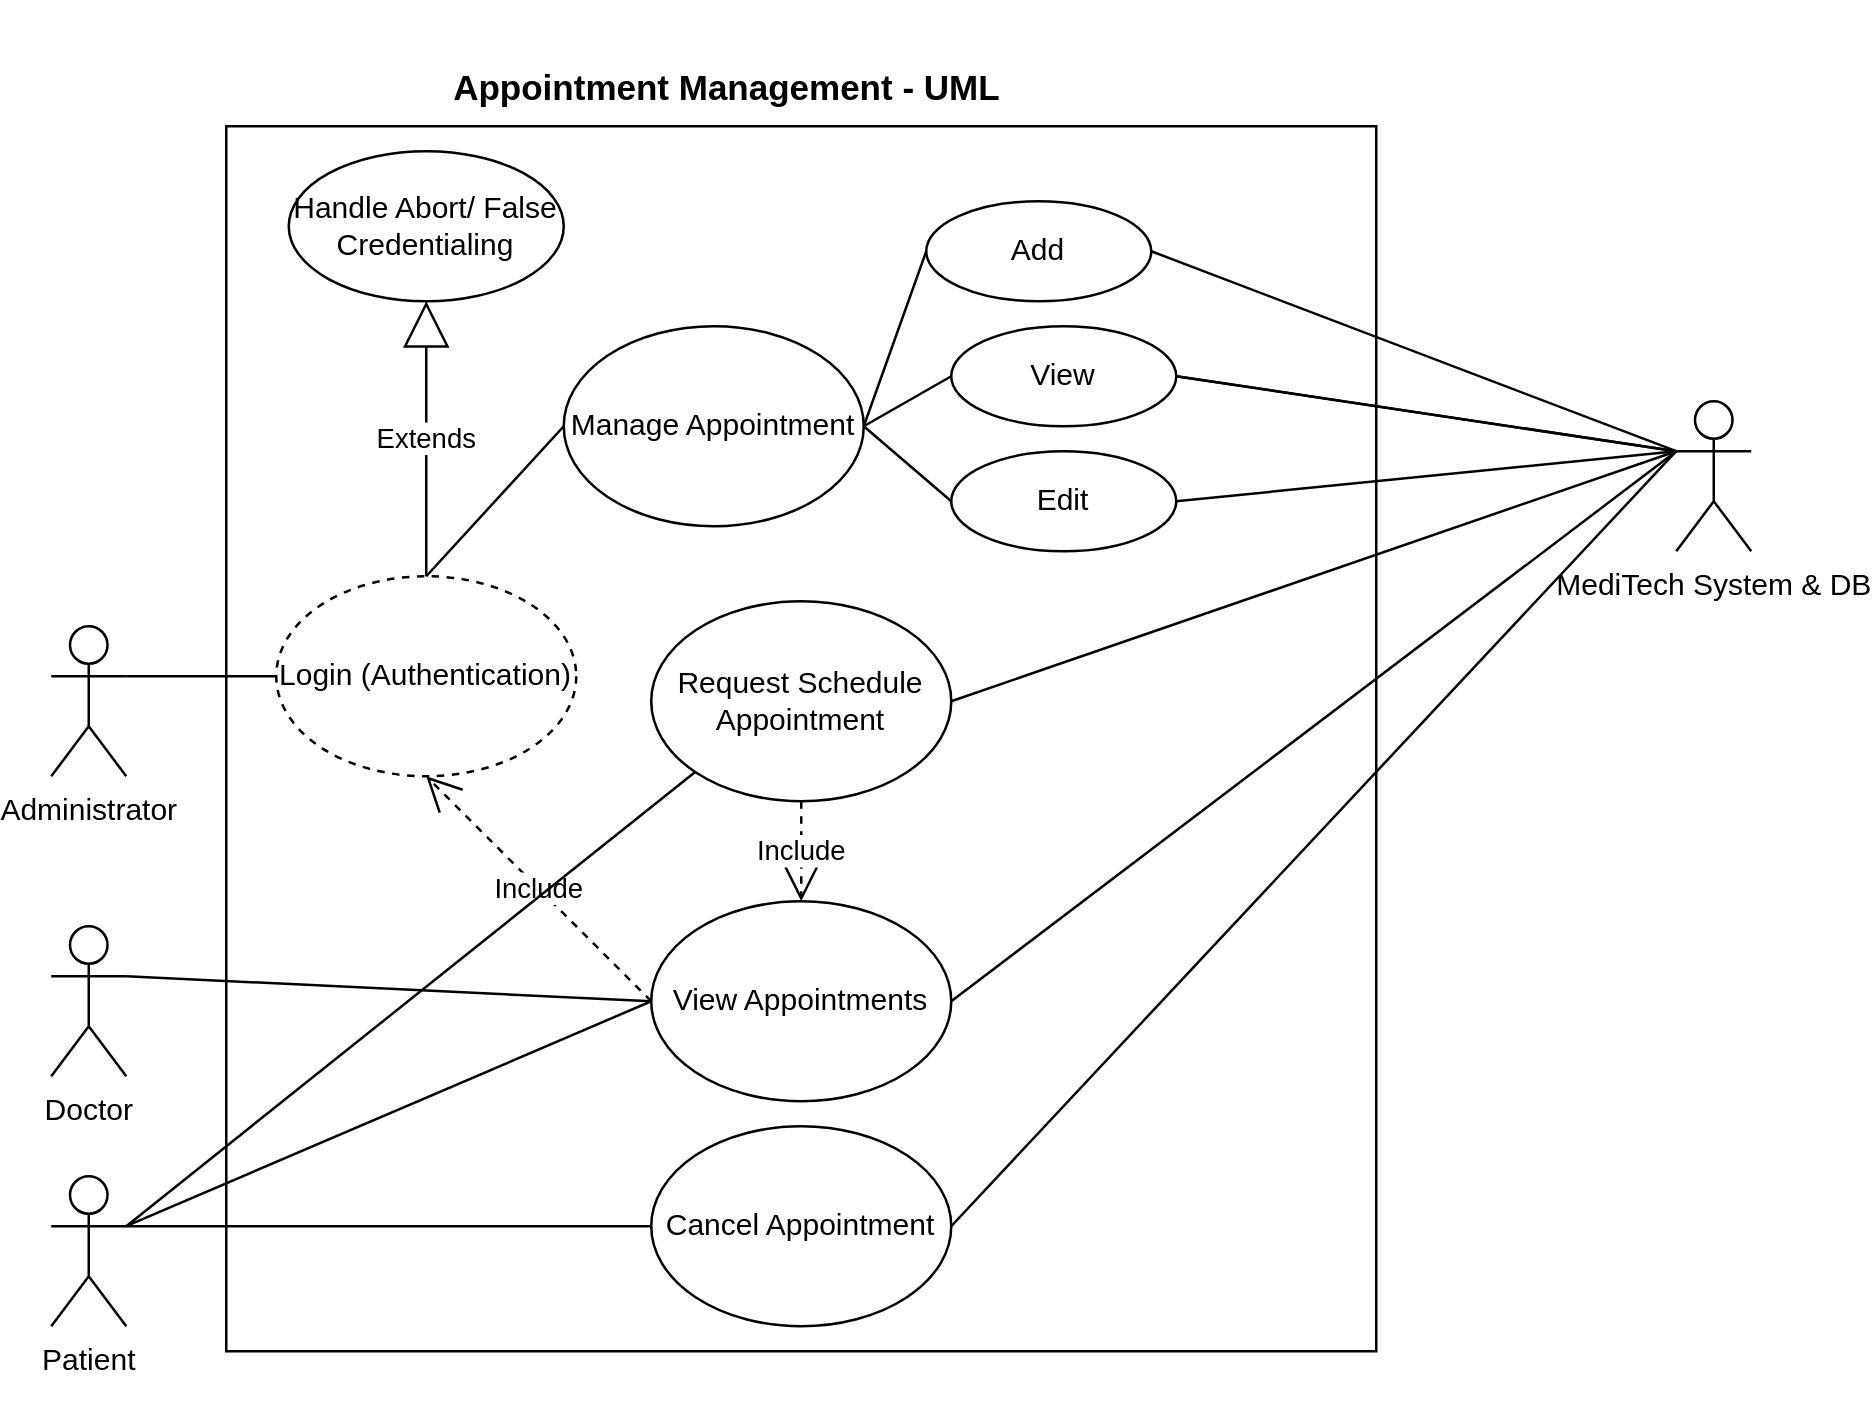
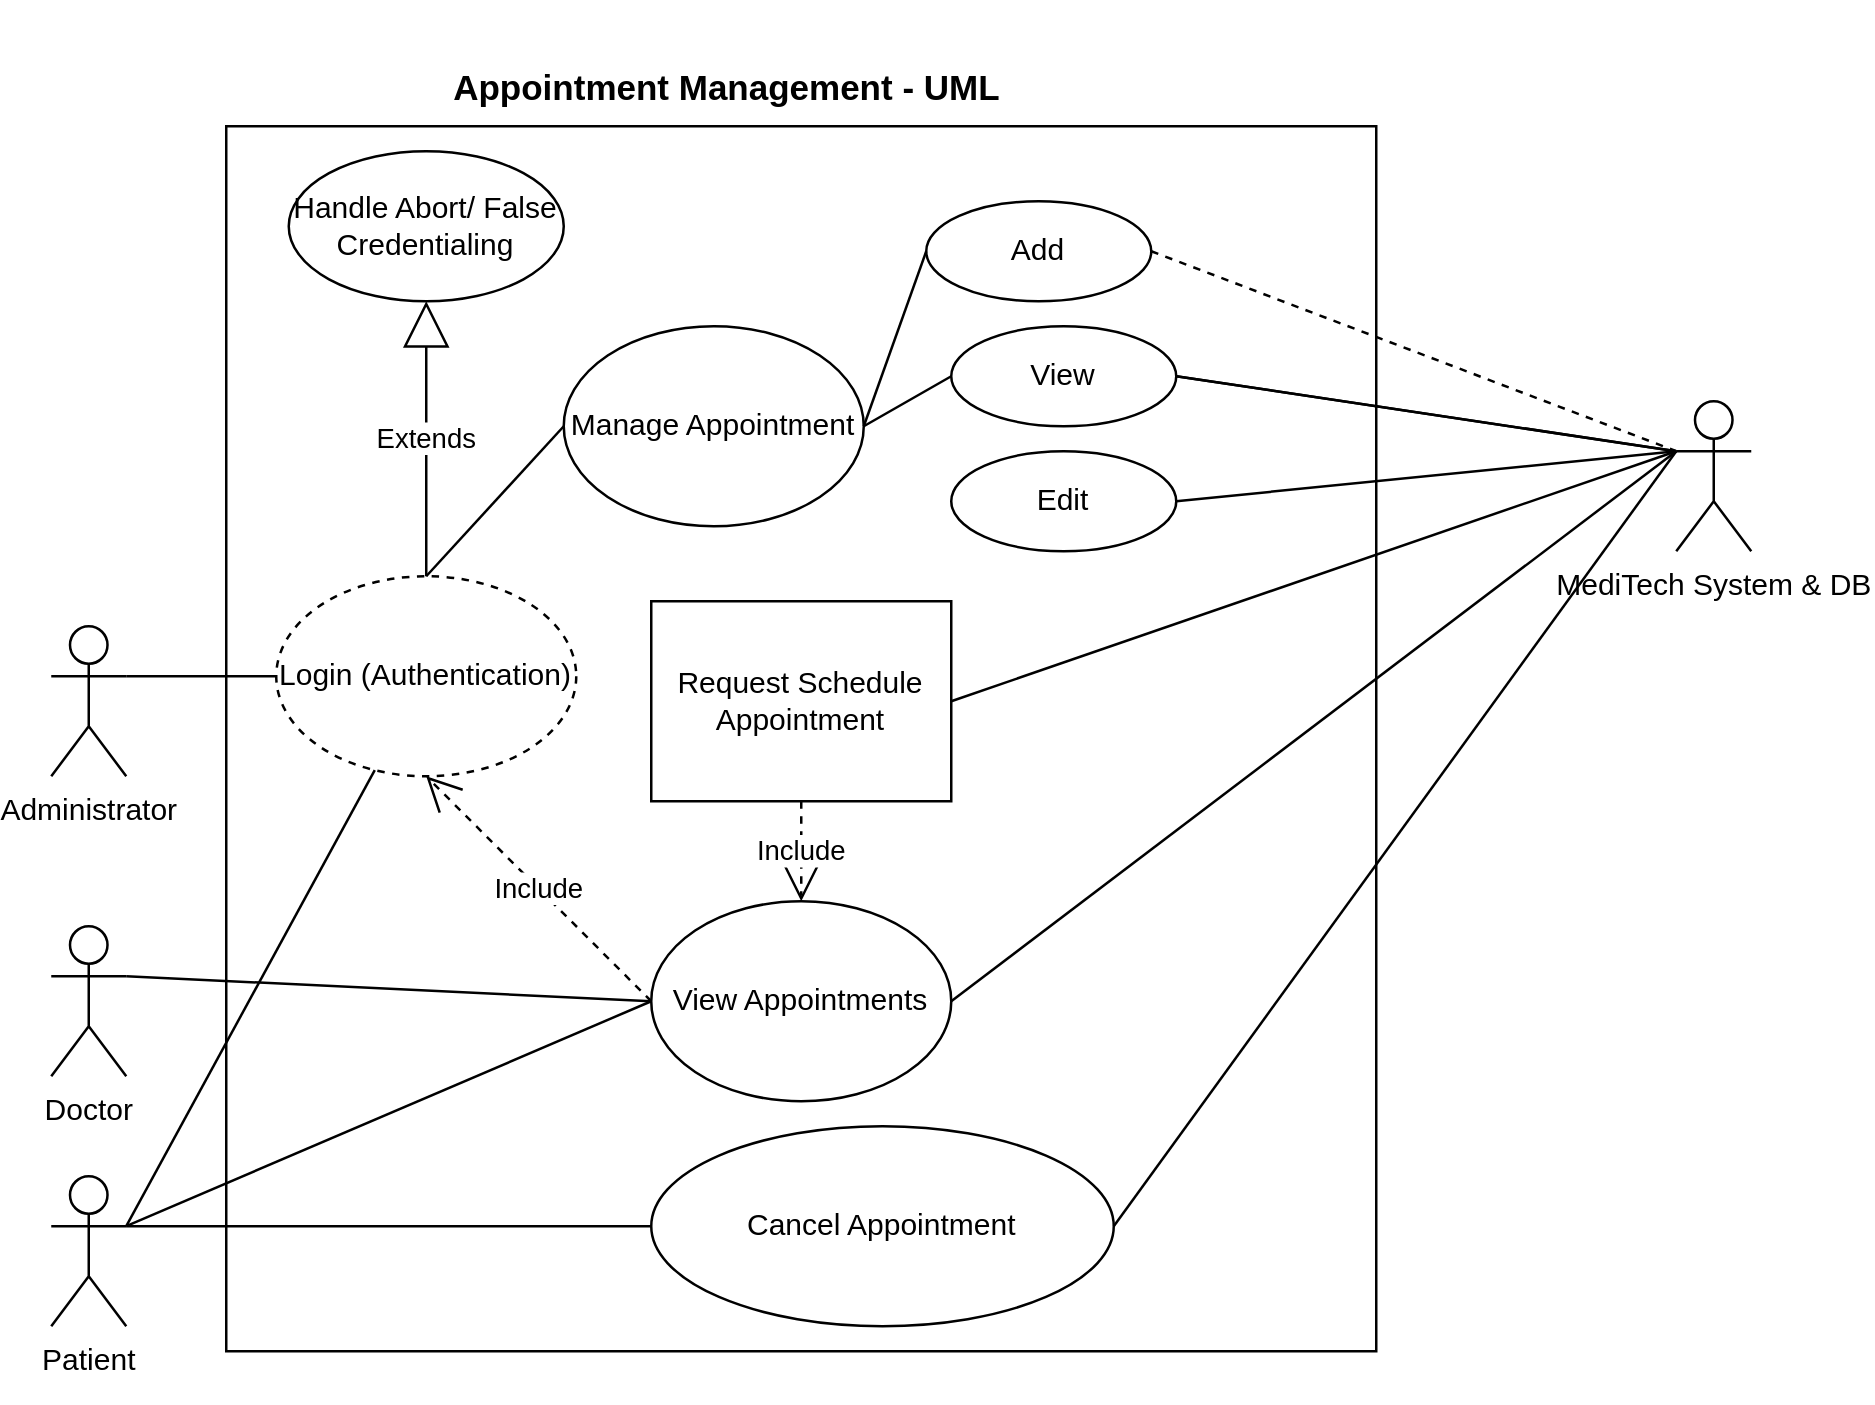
edge "Add" -- "MediTech System & DB": style solid -> dashed
edge "Manage Appointment" -- "Edit": removed
node "Request Schedule Appointment": shape ellipse -> rectangle
edge "Request Schedule Appointment" -- "Patient": now "Login (Authentication)" -- "Patient"
node "Cancel Appointment": size 300x200 -> 463x200
